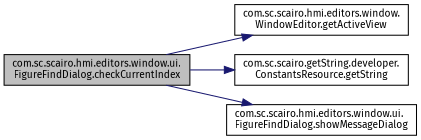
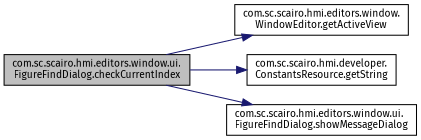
node "com.sc.scairo.getString.developer. ConstantsResource.getString": label "com.sc.scairo.getString.developer. ConstantsResource.getString" -> "com.sc.scairo.hmi.developer. ConstantsResource.getString"
